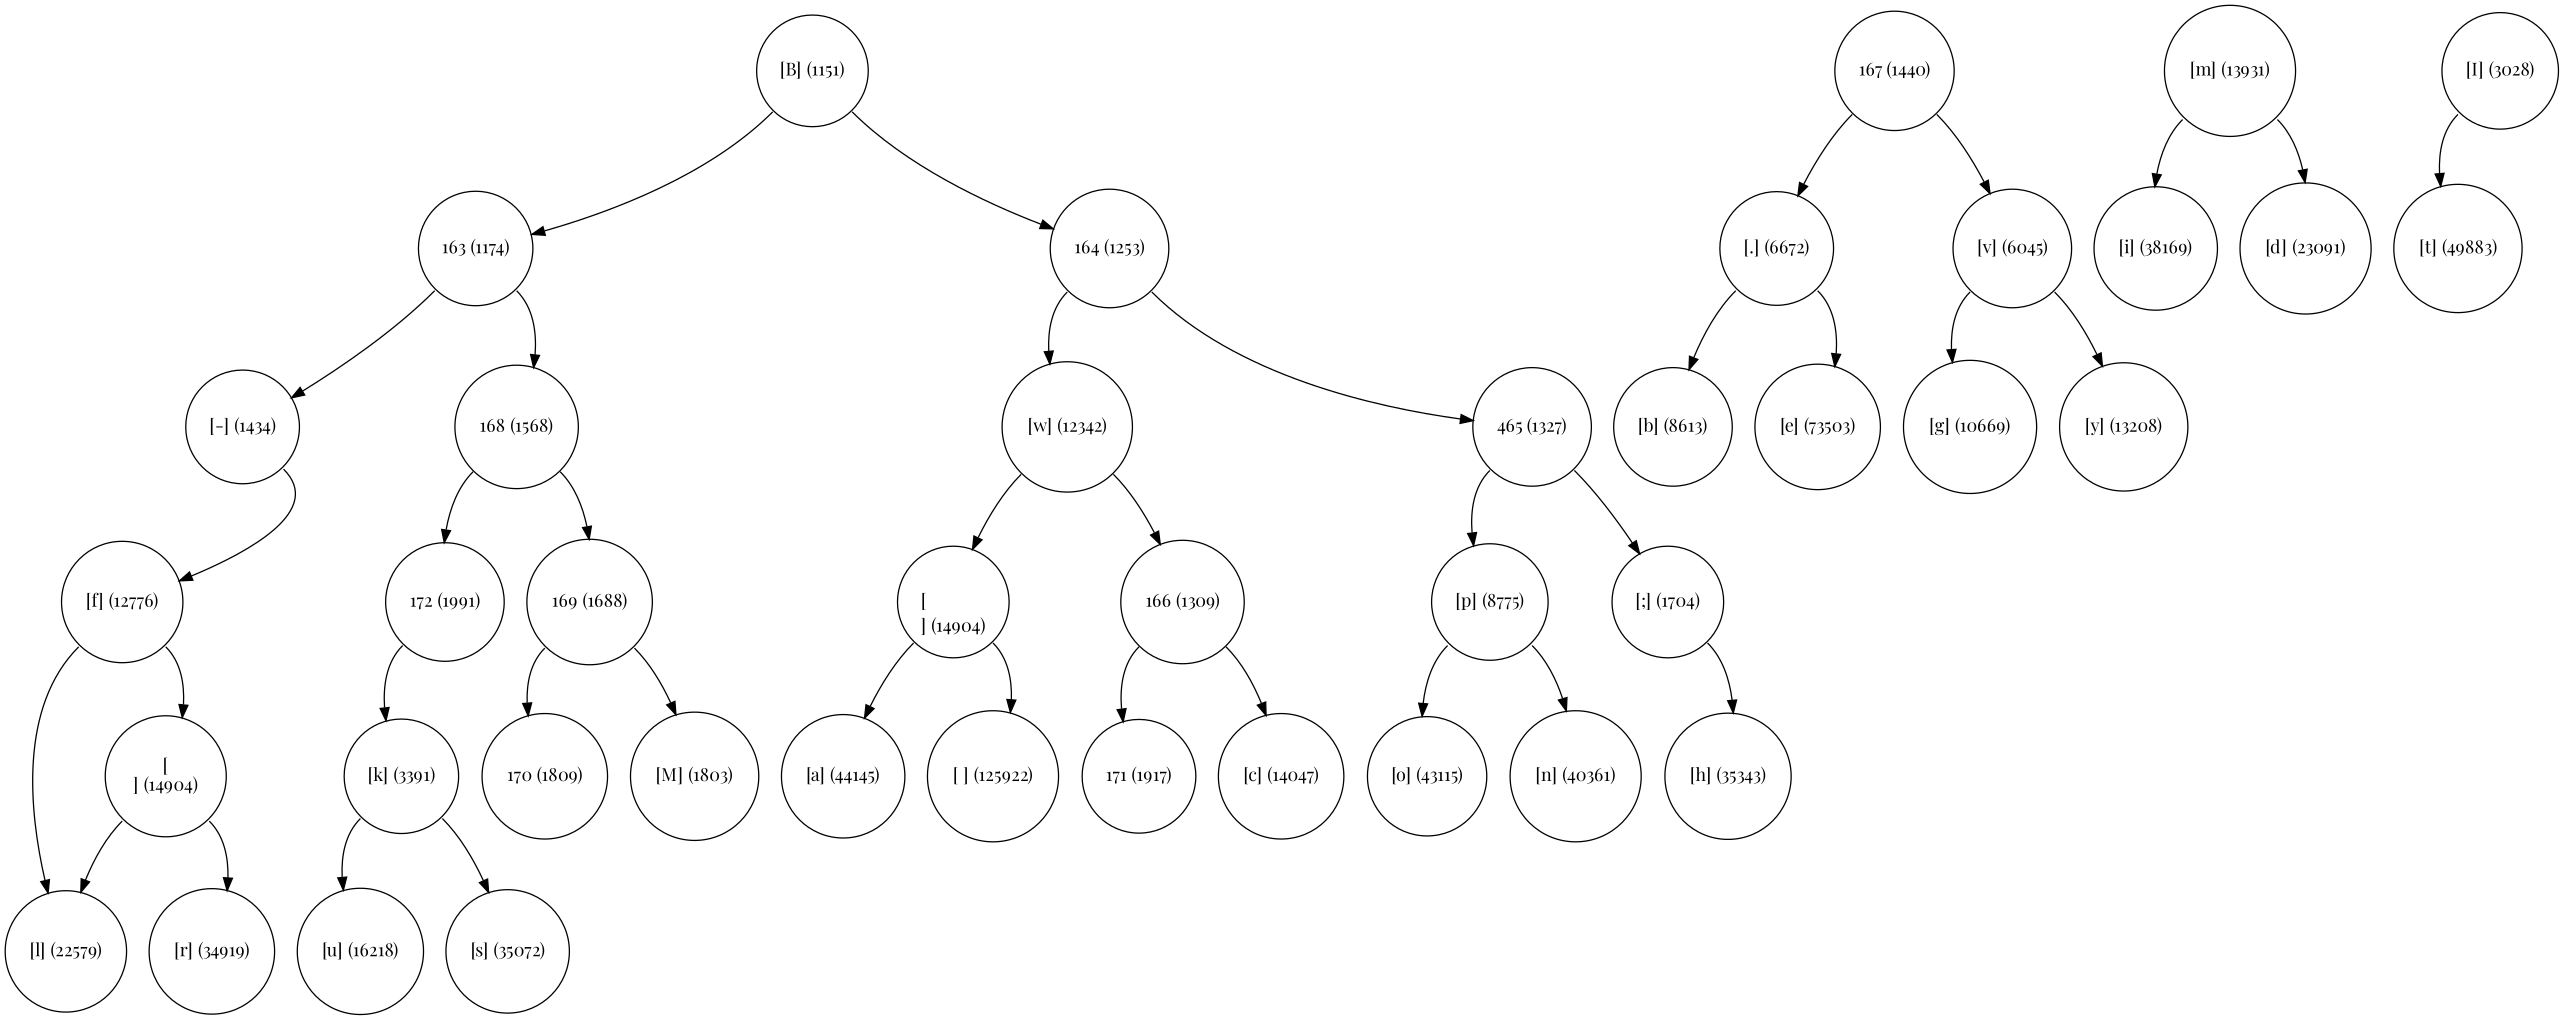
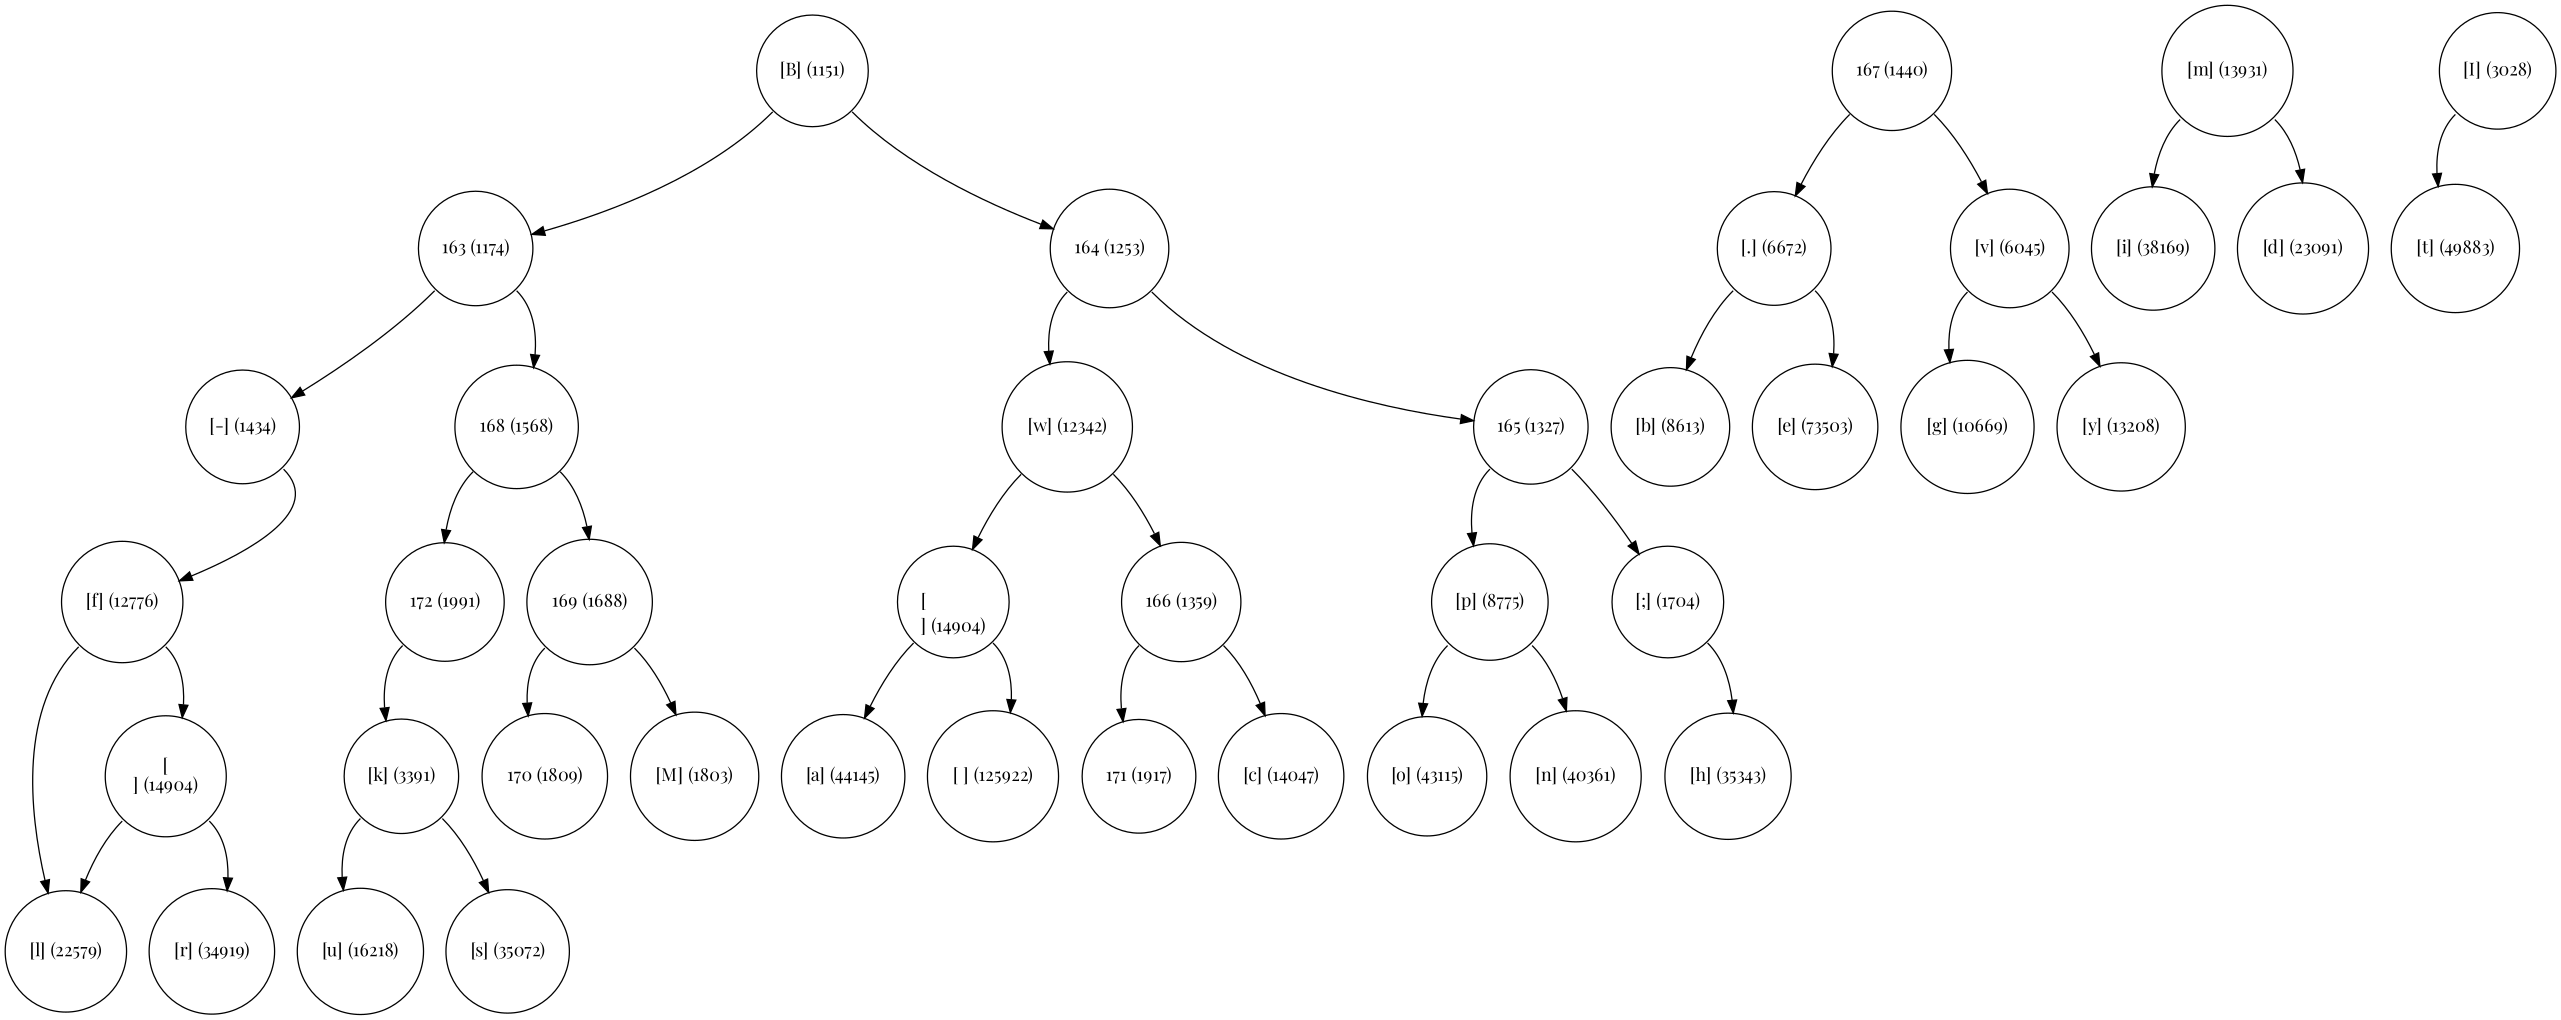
node "465 (1327)": label "465 (1327)" -> "165 (1327)"
node "166 (1309)": label "166 (1309)" -> "166 (1359)"
